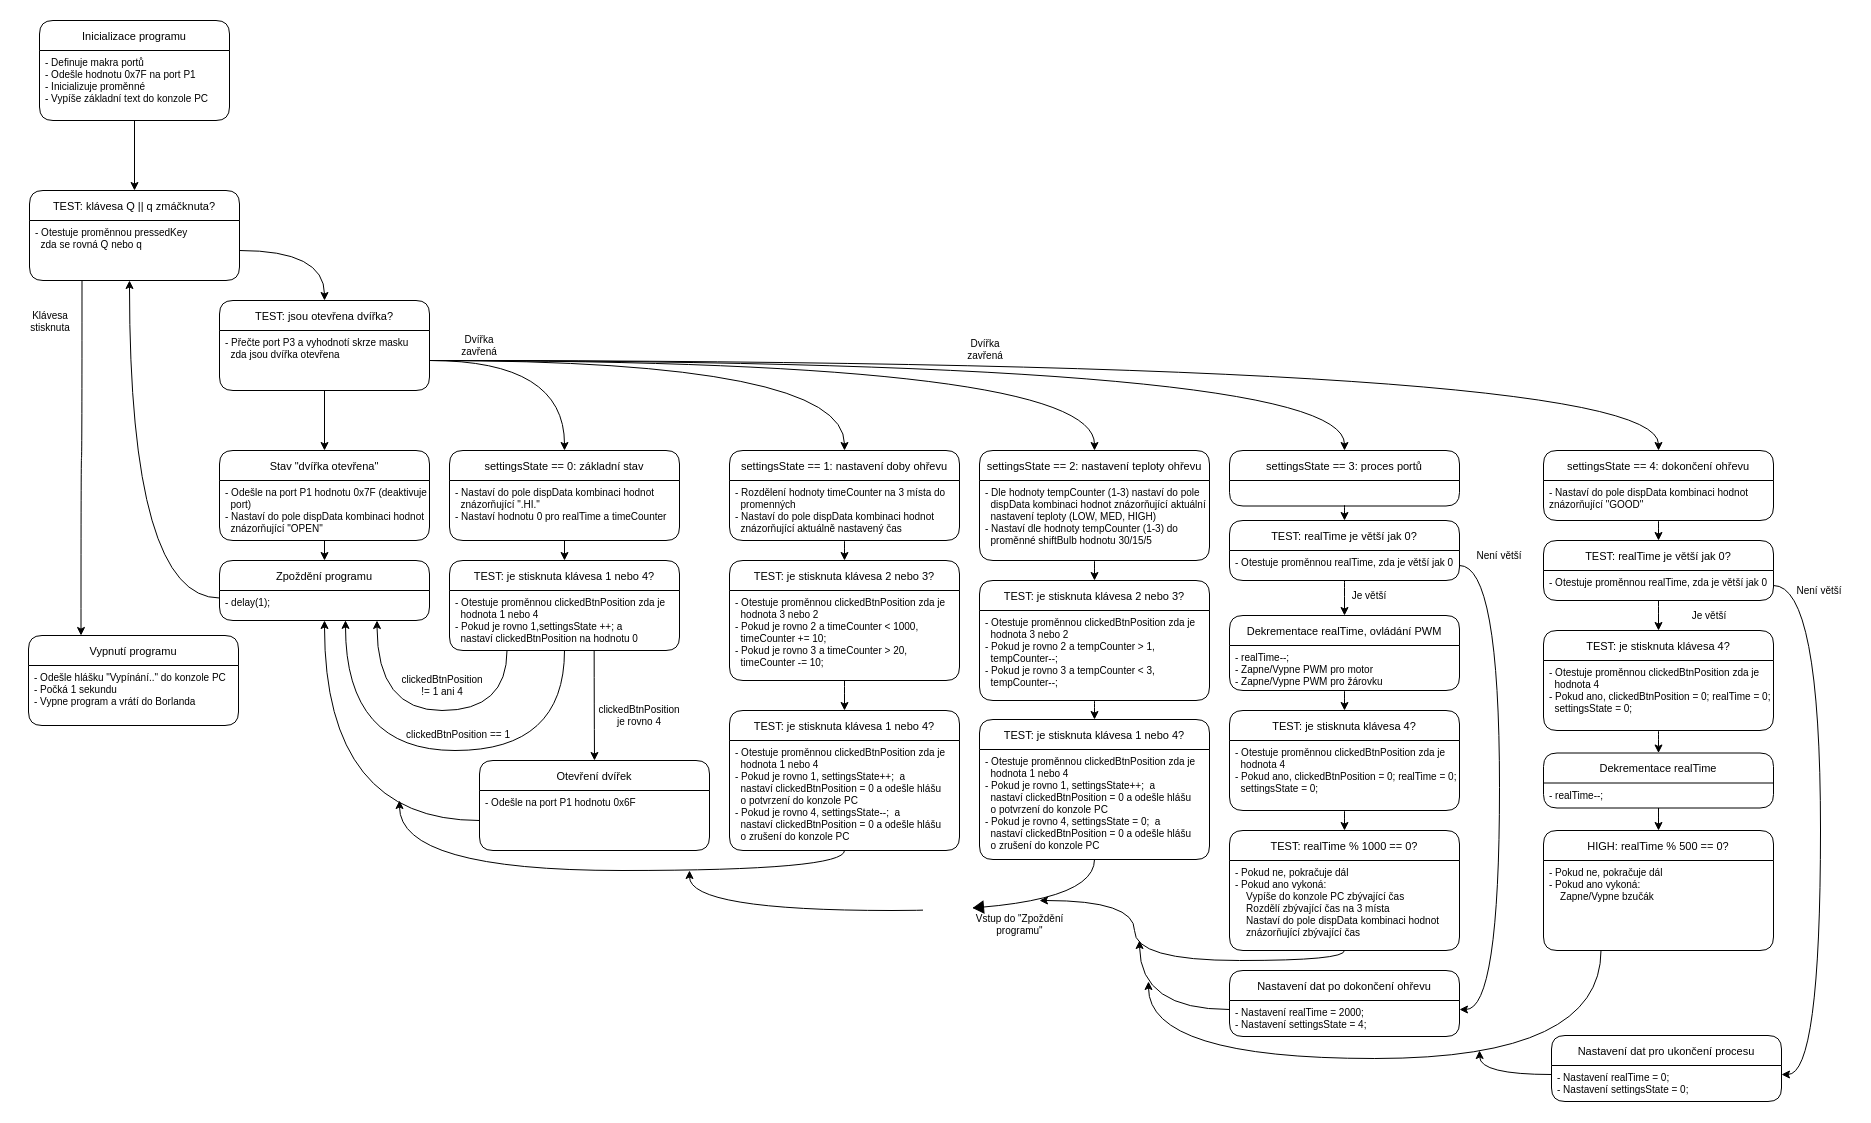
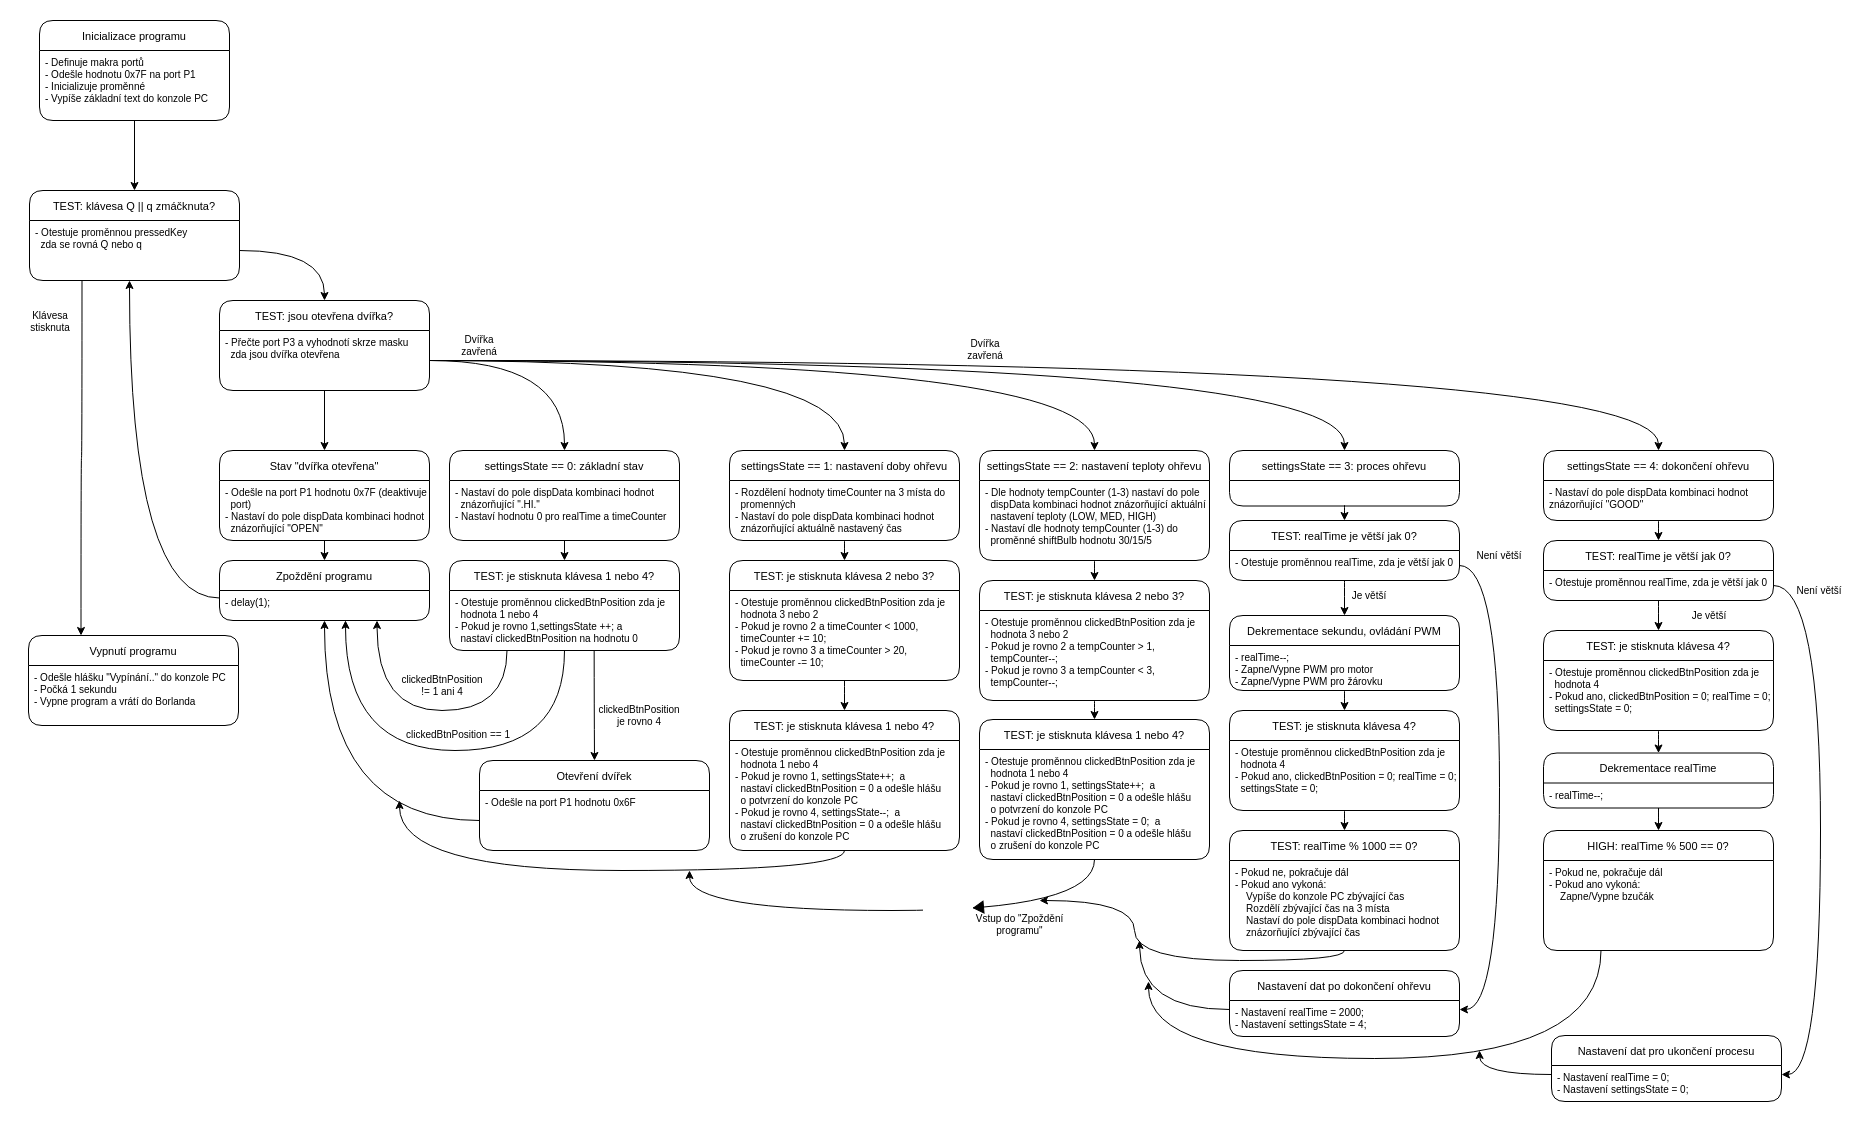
node "settingsState == 3: proces portů": label "settingsState == 3: proces portů" -> "settingsState == 3: proces ohřevu"
node "Dekrementace realTime, ovládání PWM": label "Dekrementace realTime, ovládání PWM" -> "Dekrementace sekundu, ovládání PWM"
